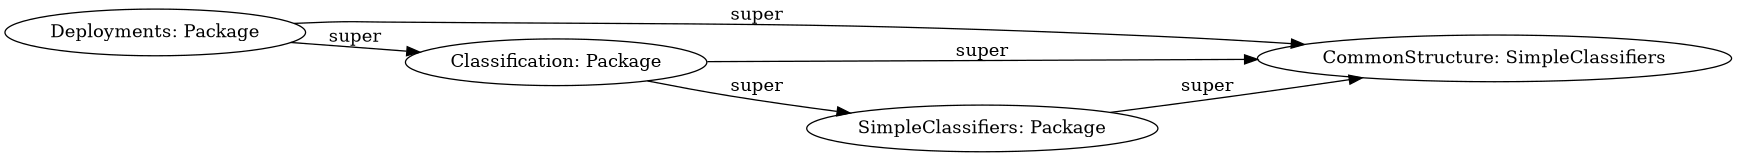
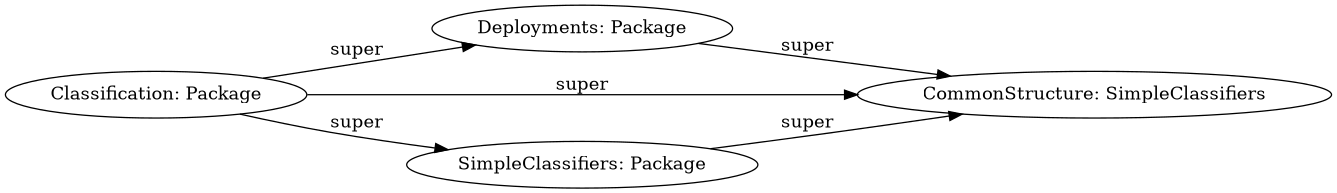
edge "Deployments: Package" -> "Classification: Package": reversed
